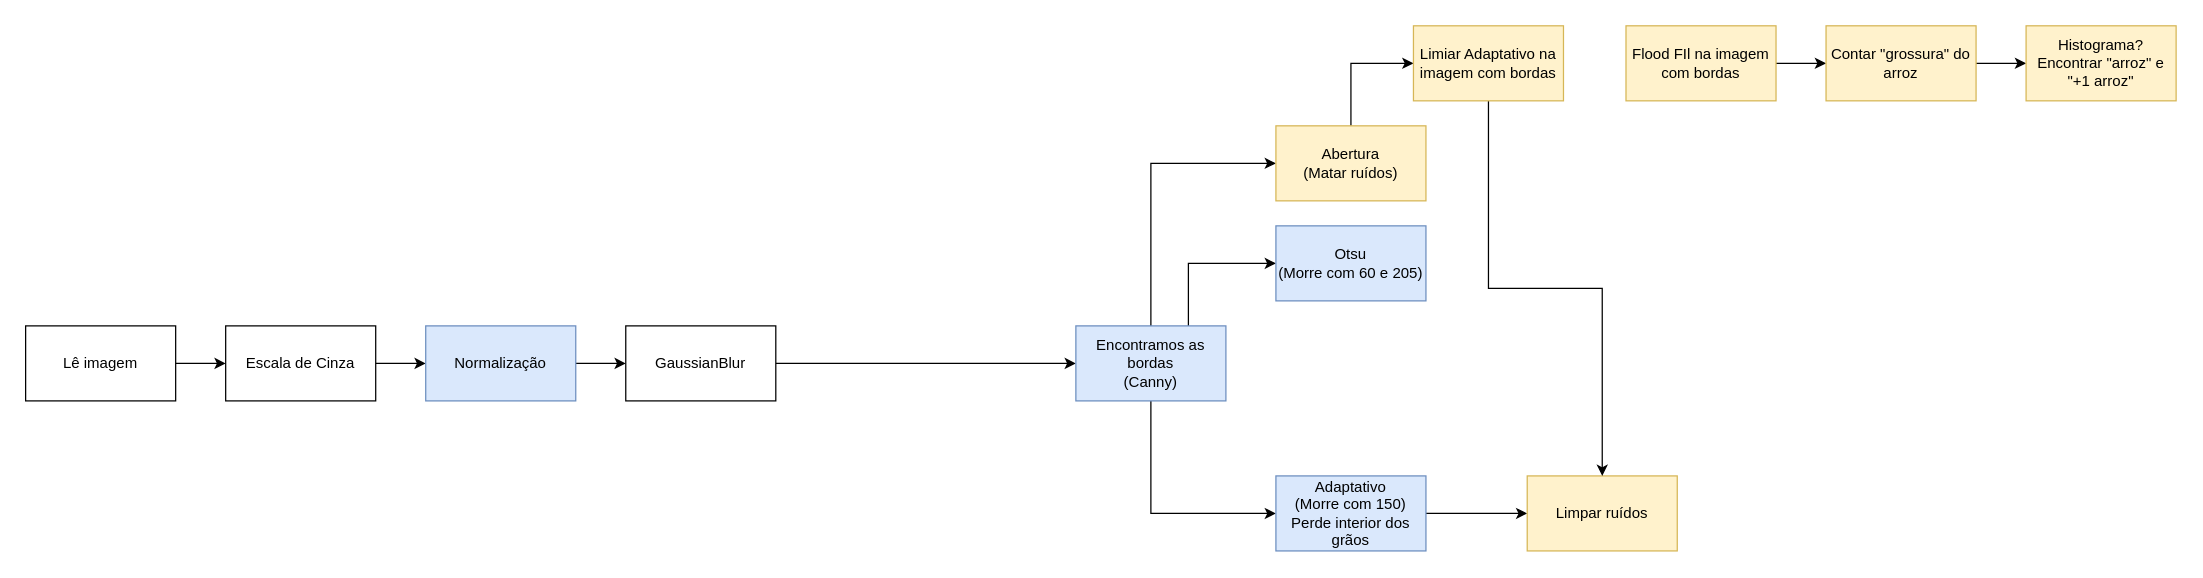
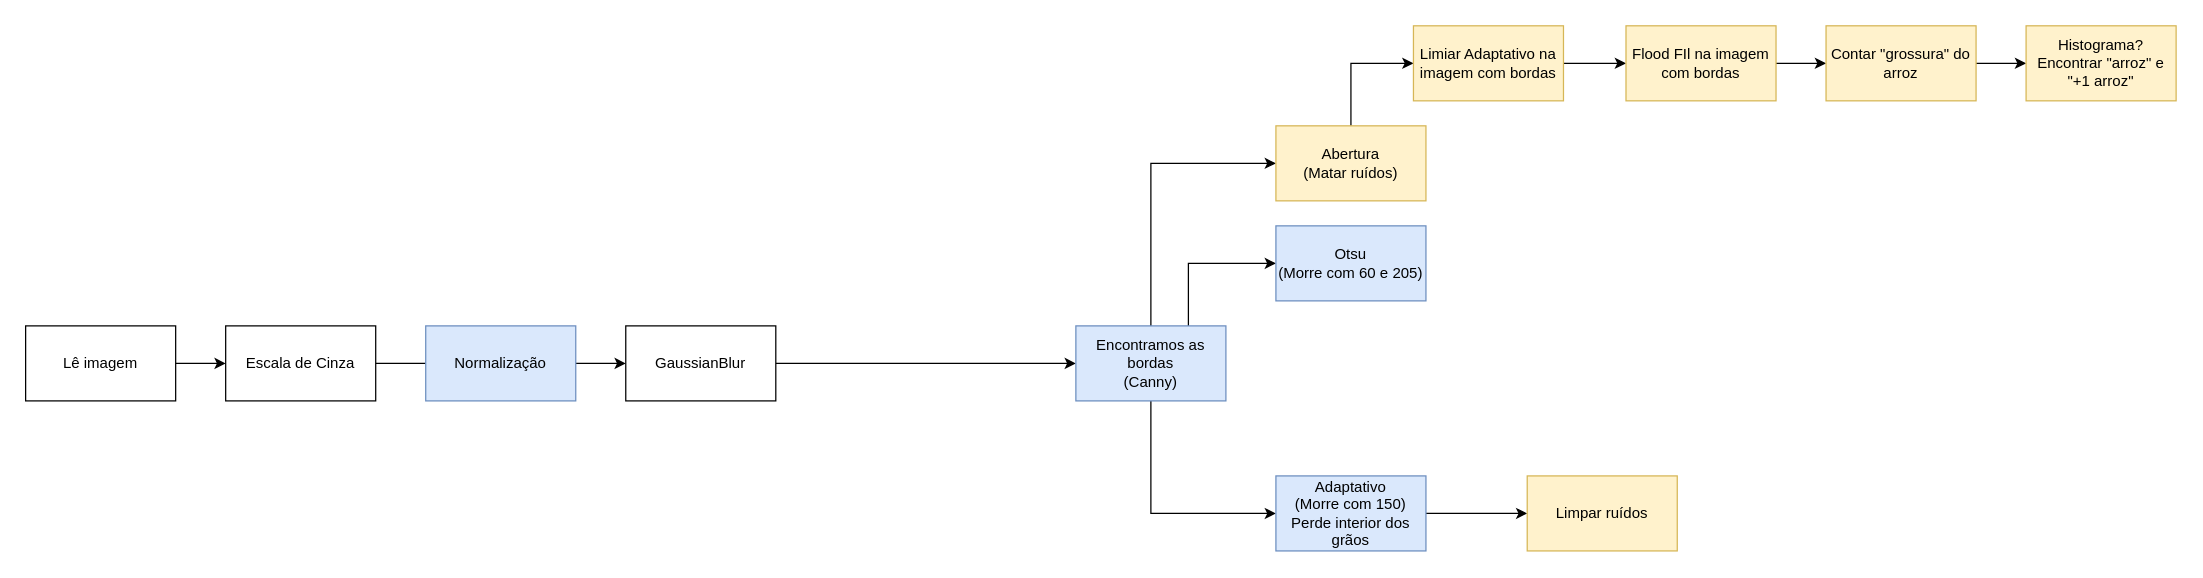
edge "Limiar Adaptativo na imagem com bordas" -> "Limpar ruídos": now "Limiar Adaptativo na imagem com bordas" -> "Flood FIl na imagem com bordas"
edge "Escala de Cinza" -> "Normalização": arrowhead classic -> none
